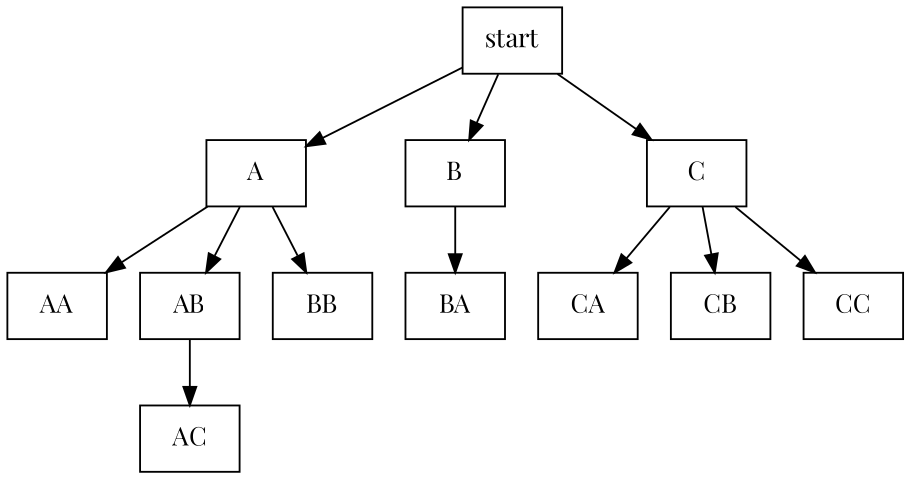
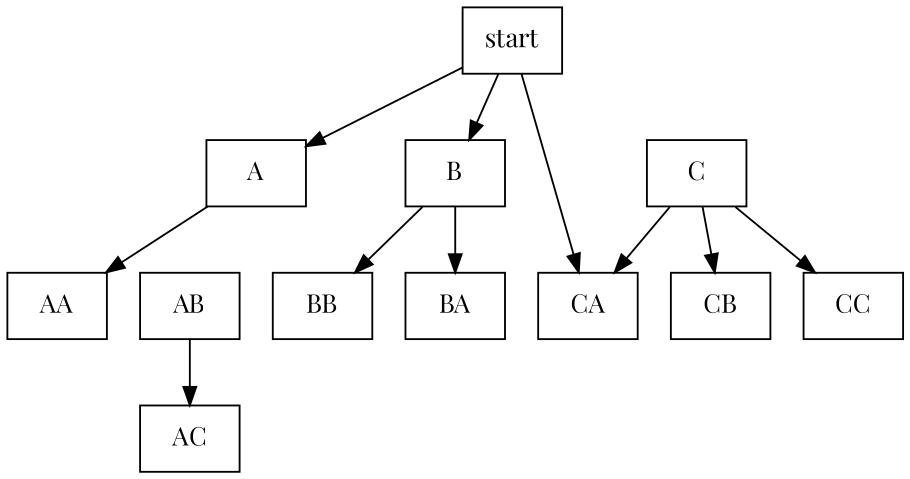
edge "start" -> "C": now "start" -> "CA"
edge "A" -> "AB": removed
edge "A" -> "BB": now "B" -> "BB"
